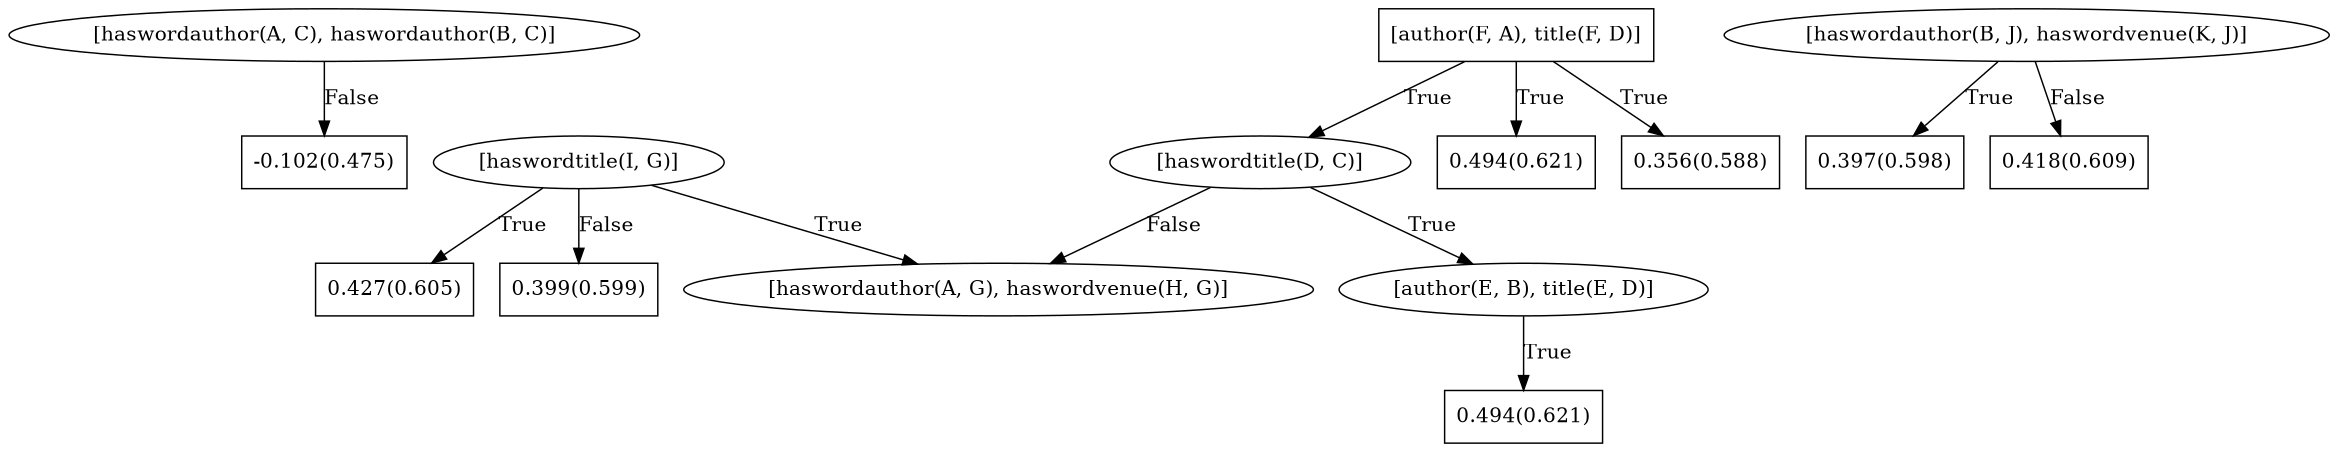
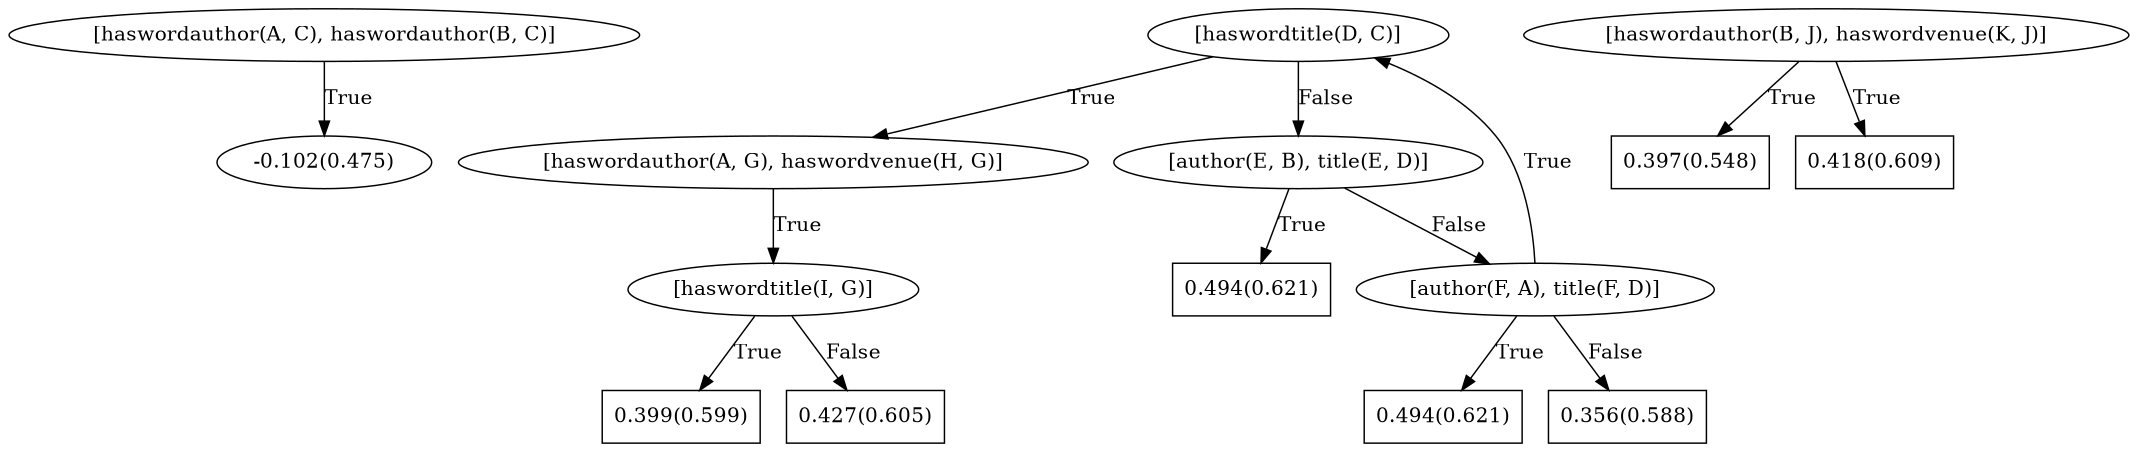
node "[author(F, A), title(F, D)]": shape box -> ellipse
edge "[haswordauthor(A, C), haswordauthor(B, C)]" -> "-0.102(0.475)": label "False" -> "True"
edge "[author(F, A), title(F, D)]" -> "0.356(0.588)": label "True" -> "False"
edge "[haswordauthor(B, J), haswordvenue(K, J)]" -> "0.418(0.609)": label "False" -> "True"
node "-0.102(0.475)": shape box -> ellipse
node "0.397(0.598)": label "0.397(0.598)" -> "0.397(0.548)"
edge "[haswordtitle(I, G)]" -> "[haswordauthor(A, G), haswordvenue(H, G)]": reversed
edge "[author(E, B), title(E, D)]" -> "[author(F, A), title(F, D)]": added, label "False"
edge "[haswordtitle(I, G)]" -> "0.427(0.605)": label "True" -> "False"
edge "[haswordtitle(I, G)]" -> "0.399(0.599)": label "False" -> "True"
edge "[haswordtitle(D, C)]" -> "[haswordauthor(A, G), haswordvenue(H, G)]": label "False" -> "True"
edge "[haswordtitle(D, C)]" -> "[author(E, B), title(E, D)]": label "True" -> "False"
